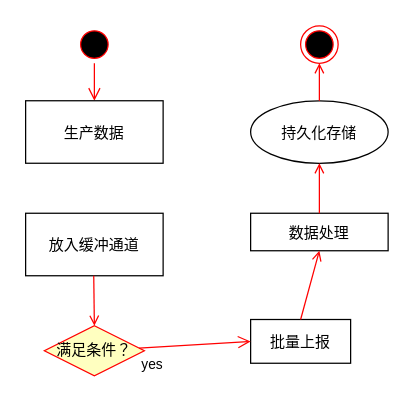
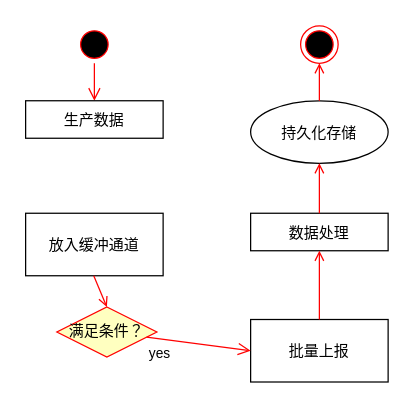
node "生产数据": size 138x63 -> 138x38
node "批量上报": size 100x44 -> 138x63
node "满足条件？": moved (94, 351) -> (107, 332)
